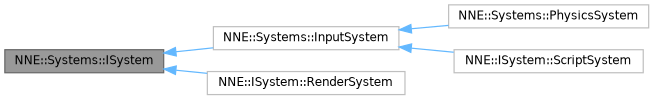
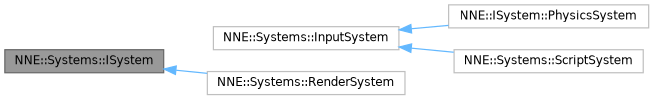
node "NNE::Systems::PhysicsSystem": label "NNE::Systems::PhysicsSystem" -> "NNE::ISystem::PhysicsSystem"
edge "NNE::Systems::InputSystem" -> "NNE::Systems::ISystem": removed
node "NNE::ISystem::ScriptSystem": label "NNE::ISystem::ScriptSystem" -> "NNE::Systems::ScriptSystem"
node "NNE::ISystem::RenderSystem": label "NNE::ISystem::RenderSystem" -> "NNE::Systems::RenderSystem"
